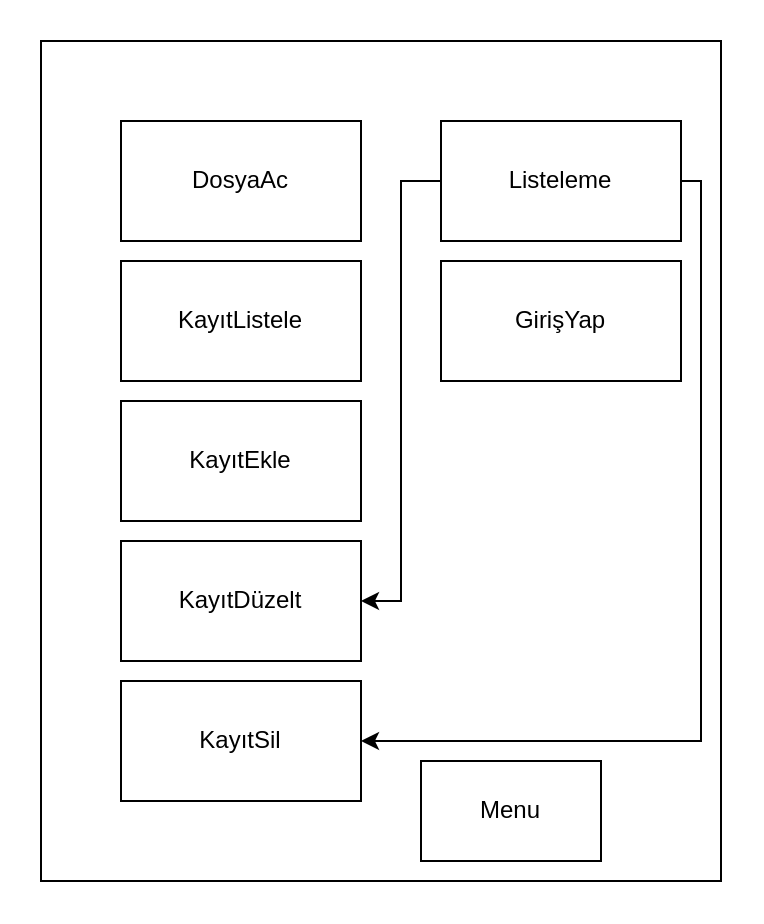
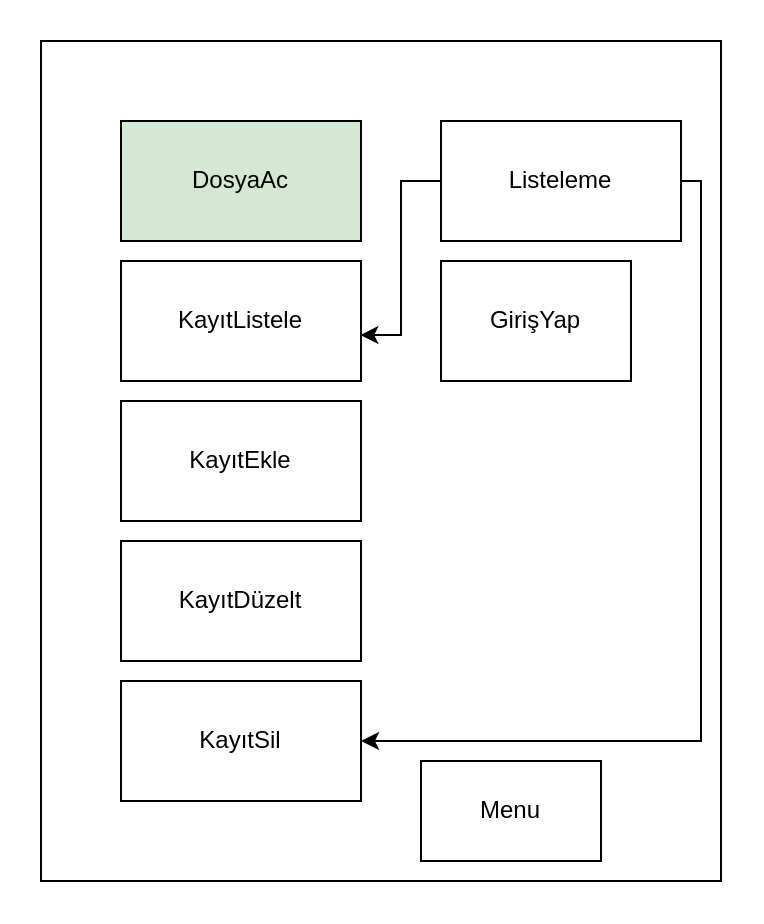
node "DosyaAc": fillcolor #ffffff -> #d5e8d4
node "GirişYap": size 240x120 -> 190x120
edge "Listeleme" -> "KayıtListele": added
edge "Listeleme" -> "KayıtDüzelt": removed
